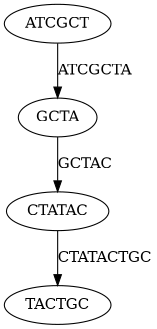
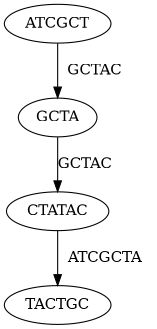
edge "ATCGCT" -> "GCTA": label "ATCGCTA" -> "GCTAC"
edge "CTATAC" -> "TACTGC": label "CTATACTGC" -> "ATCGCTA"
